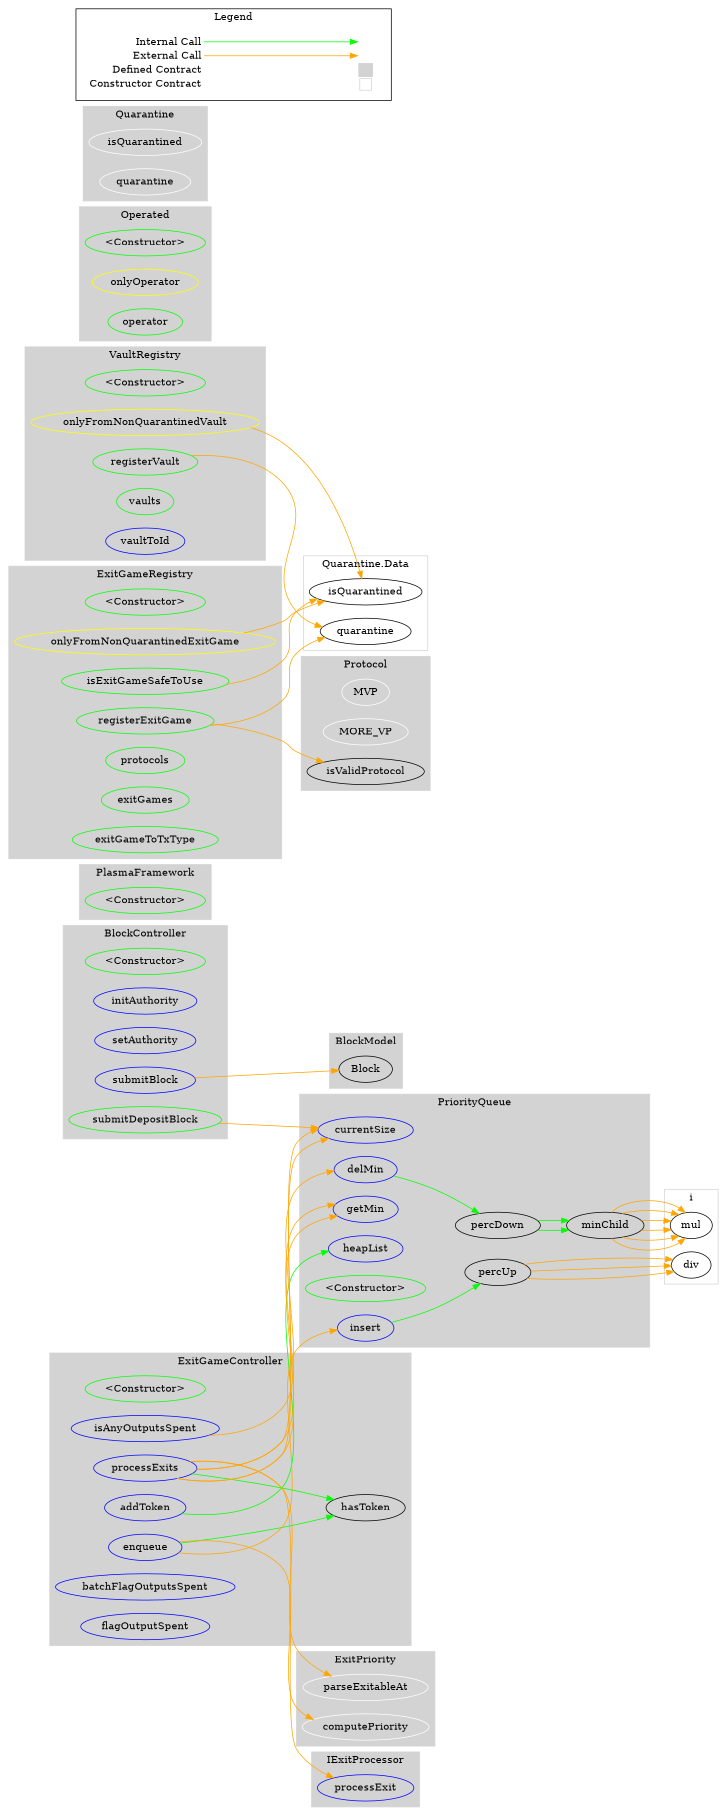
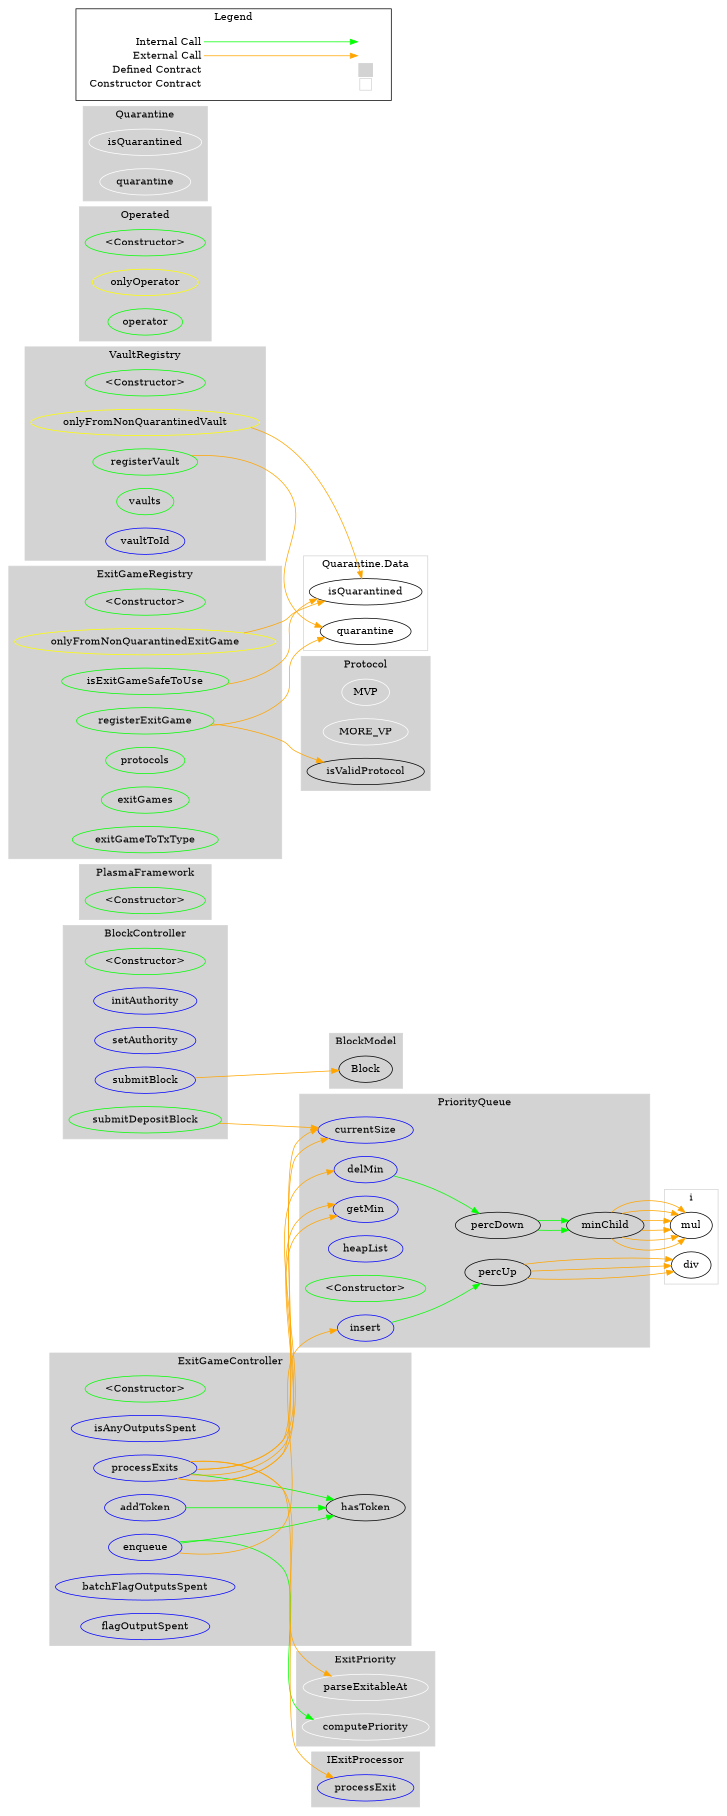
edge "isAnyOutputsSpent" -> "delMin": now "processExits" -> "delMin"
edge "addToken" -> "heapList": now "addToken" -> "hasToken"
edge "enqueue" -> "computePriority": color orange -> green
